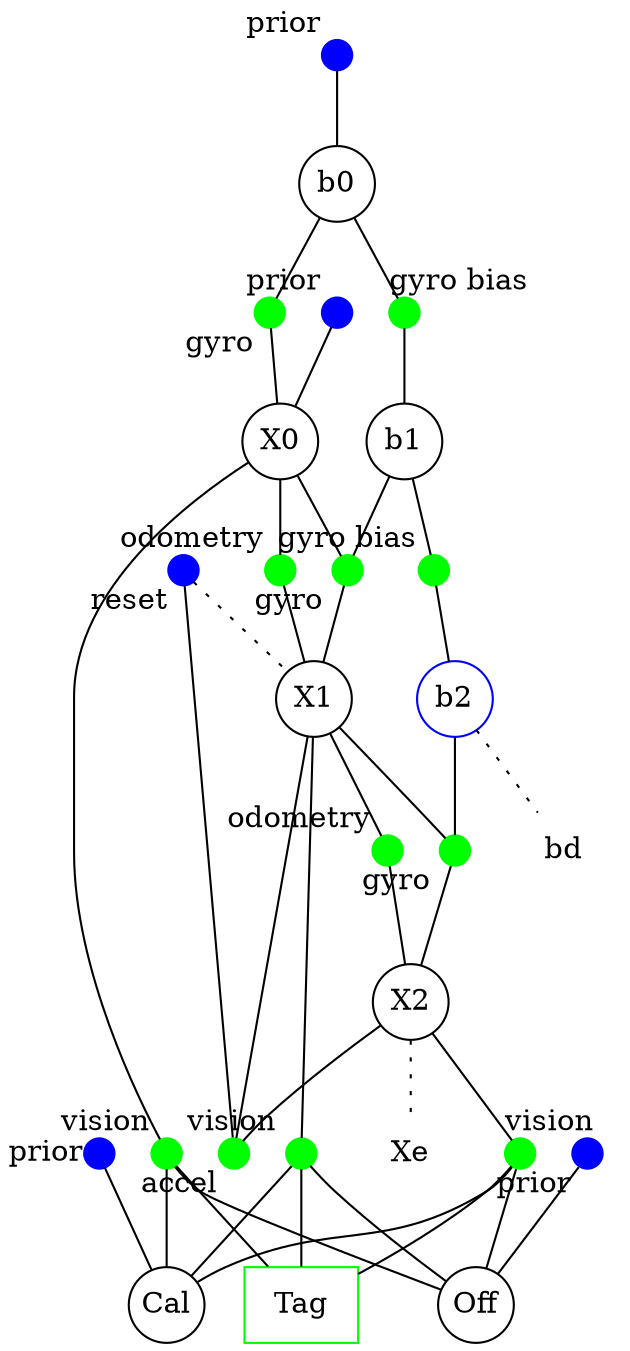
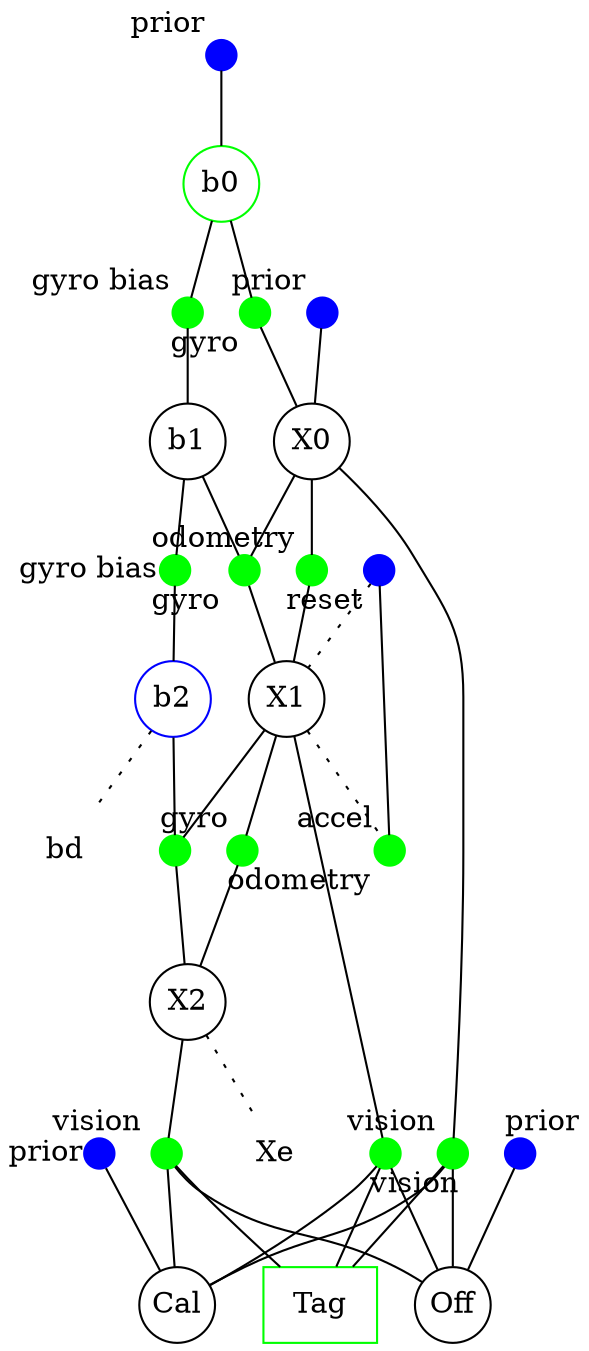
node "b0": color black -> green
edge "X1" -- "accel": style solid -> dotted
edge "X2" -- "accel": removed
